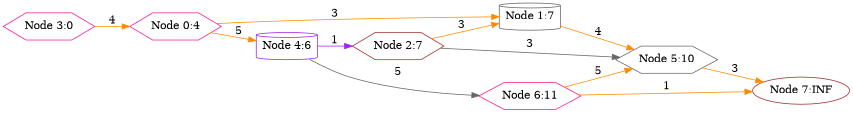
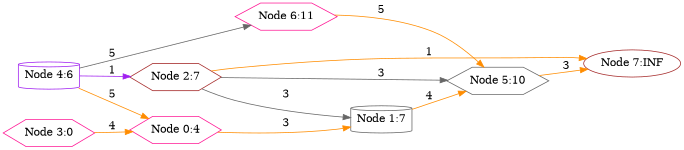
edge "Node 2:7" -> "Node 1:7": color darkorange -> gray40
edge "Node 0:4" -> "Node 4:6": reversed
edge "Node 6:11" -> "Node 7:INF": now "Node 2:7" -> "Node 7:INF"
